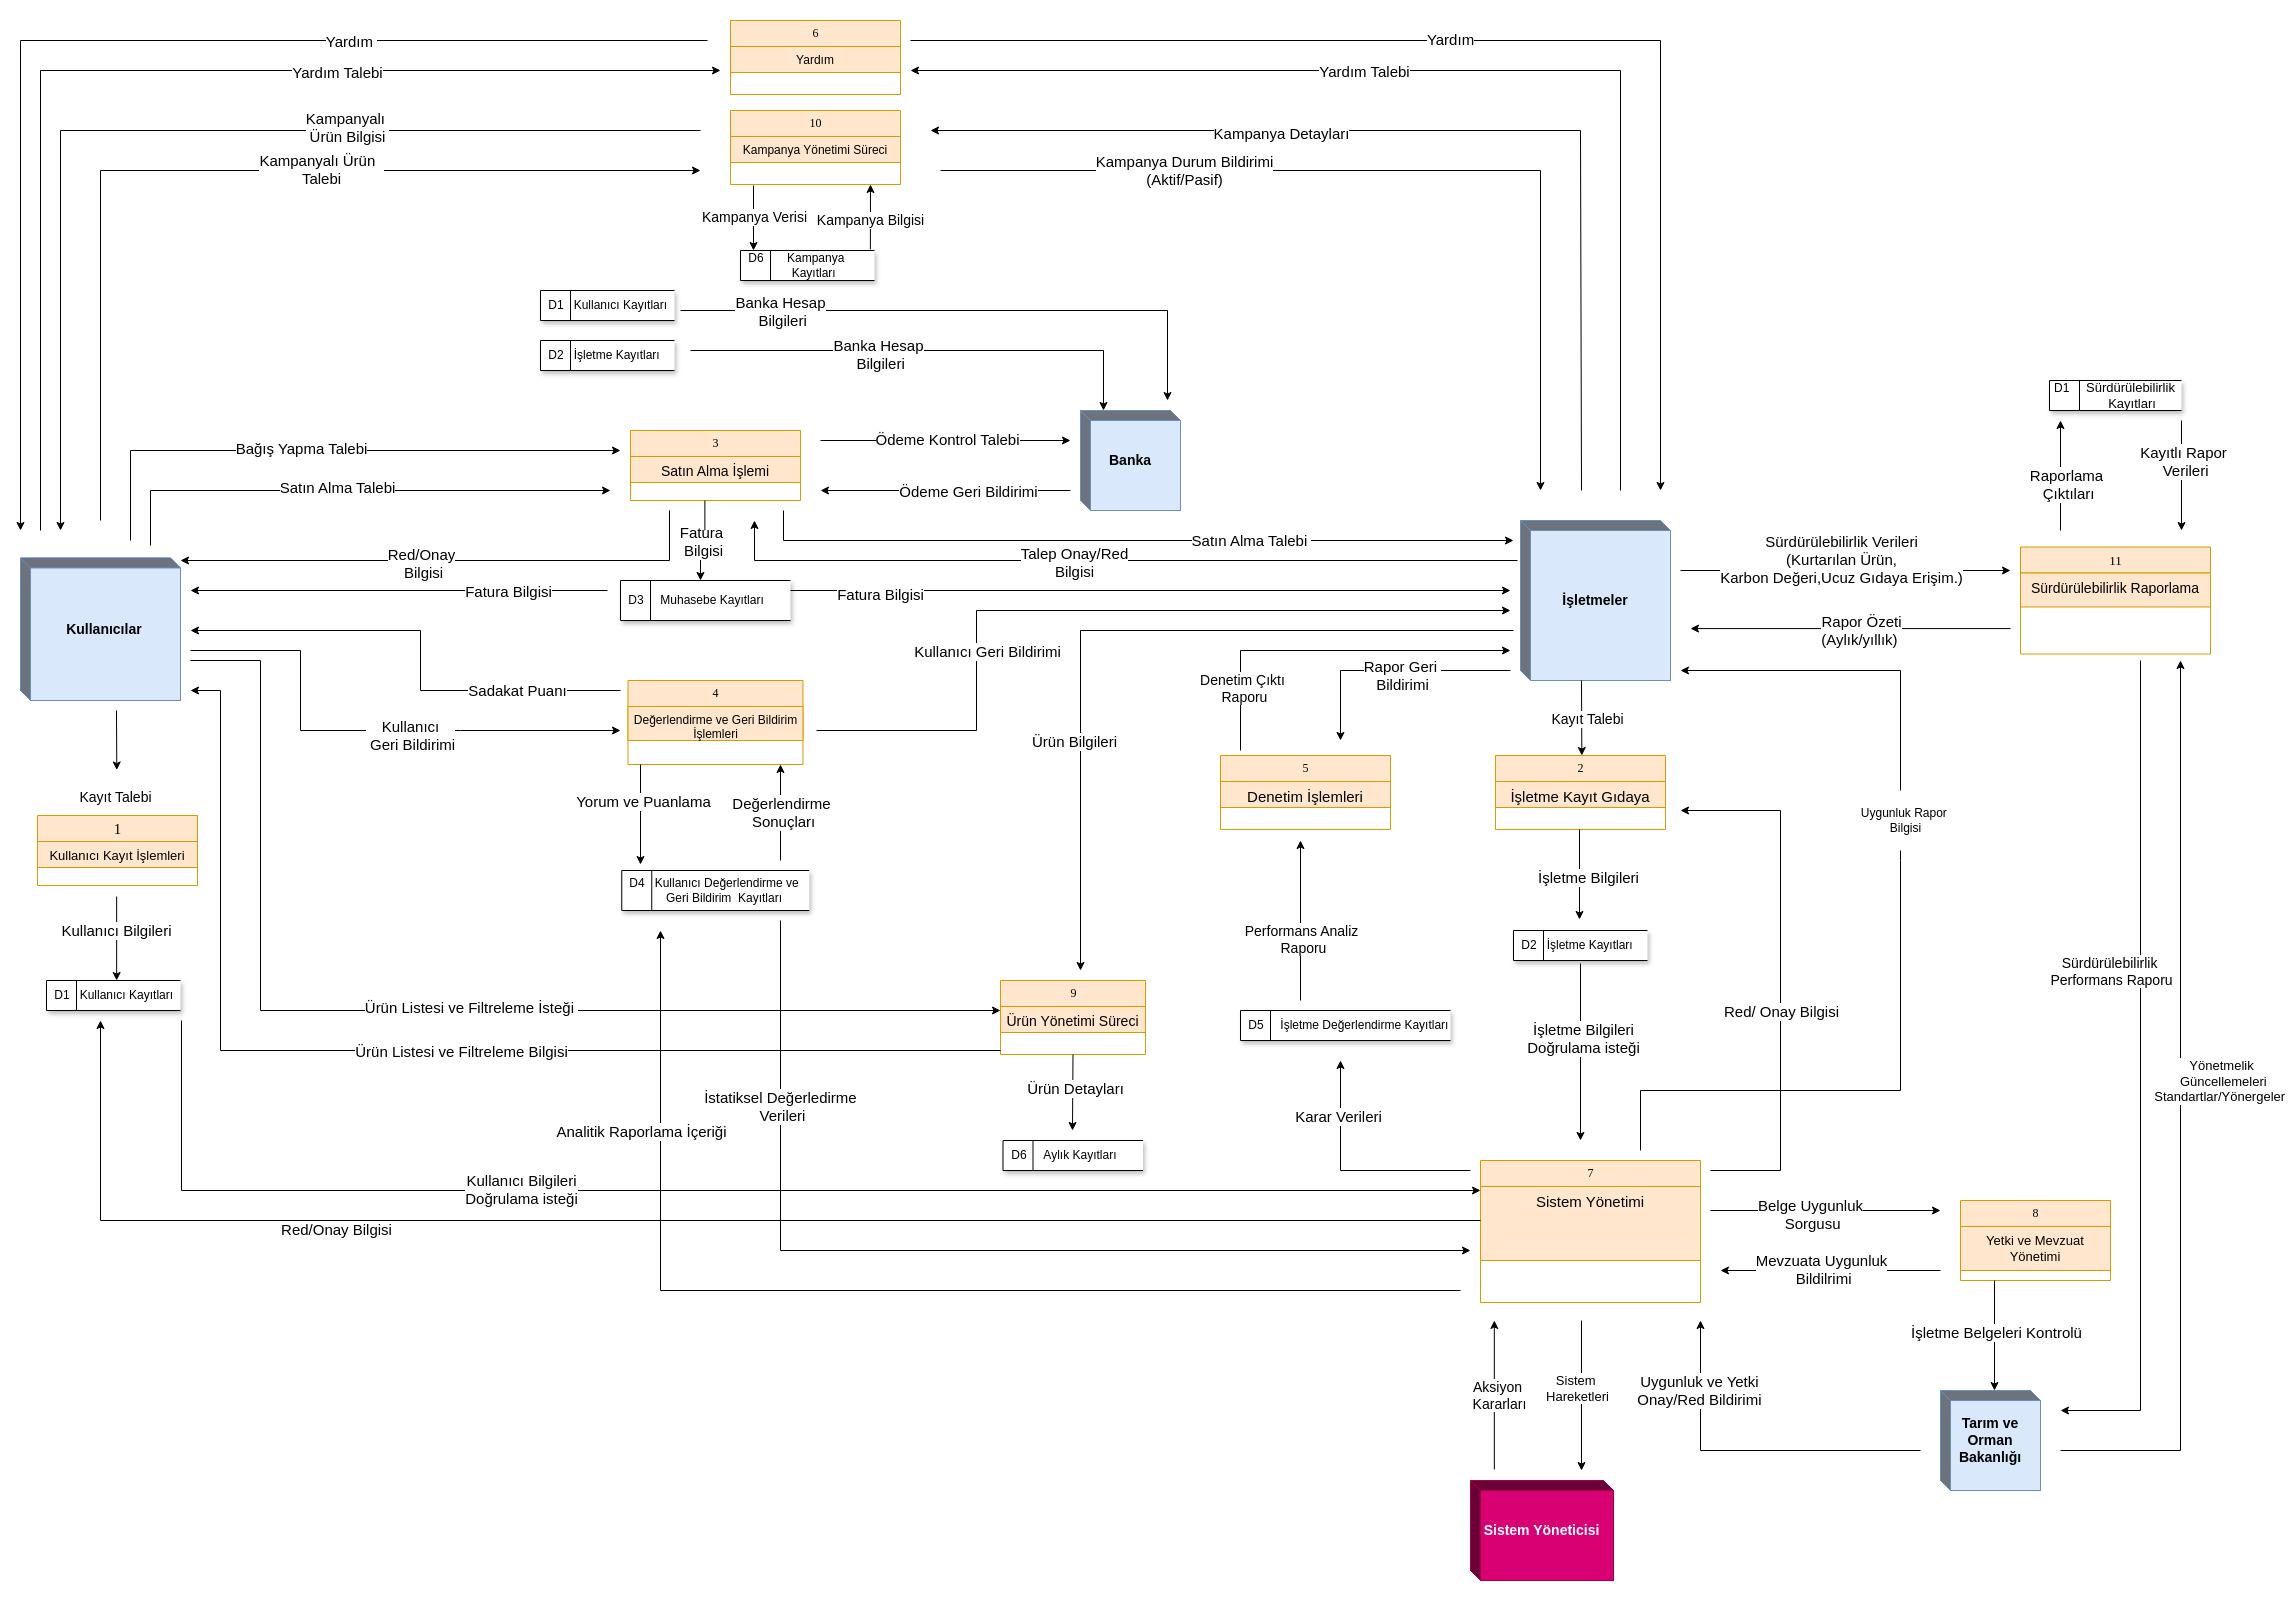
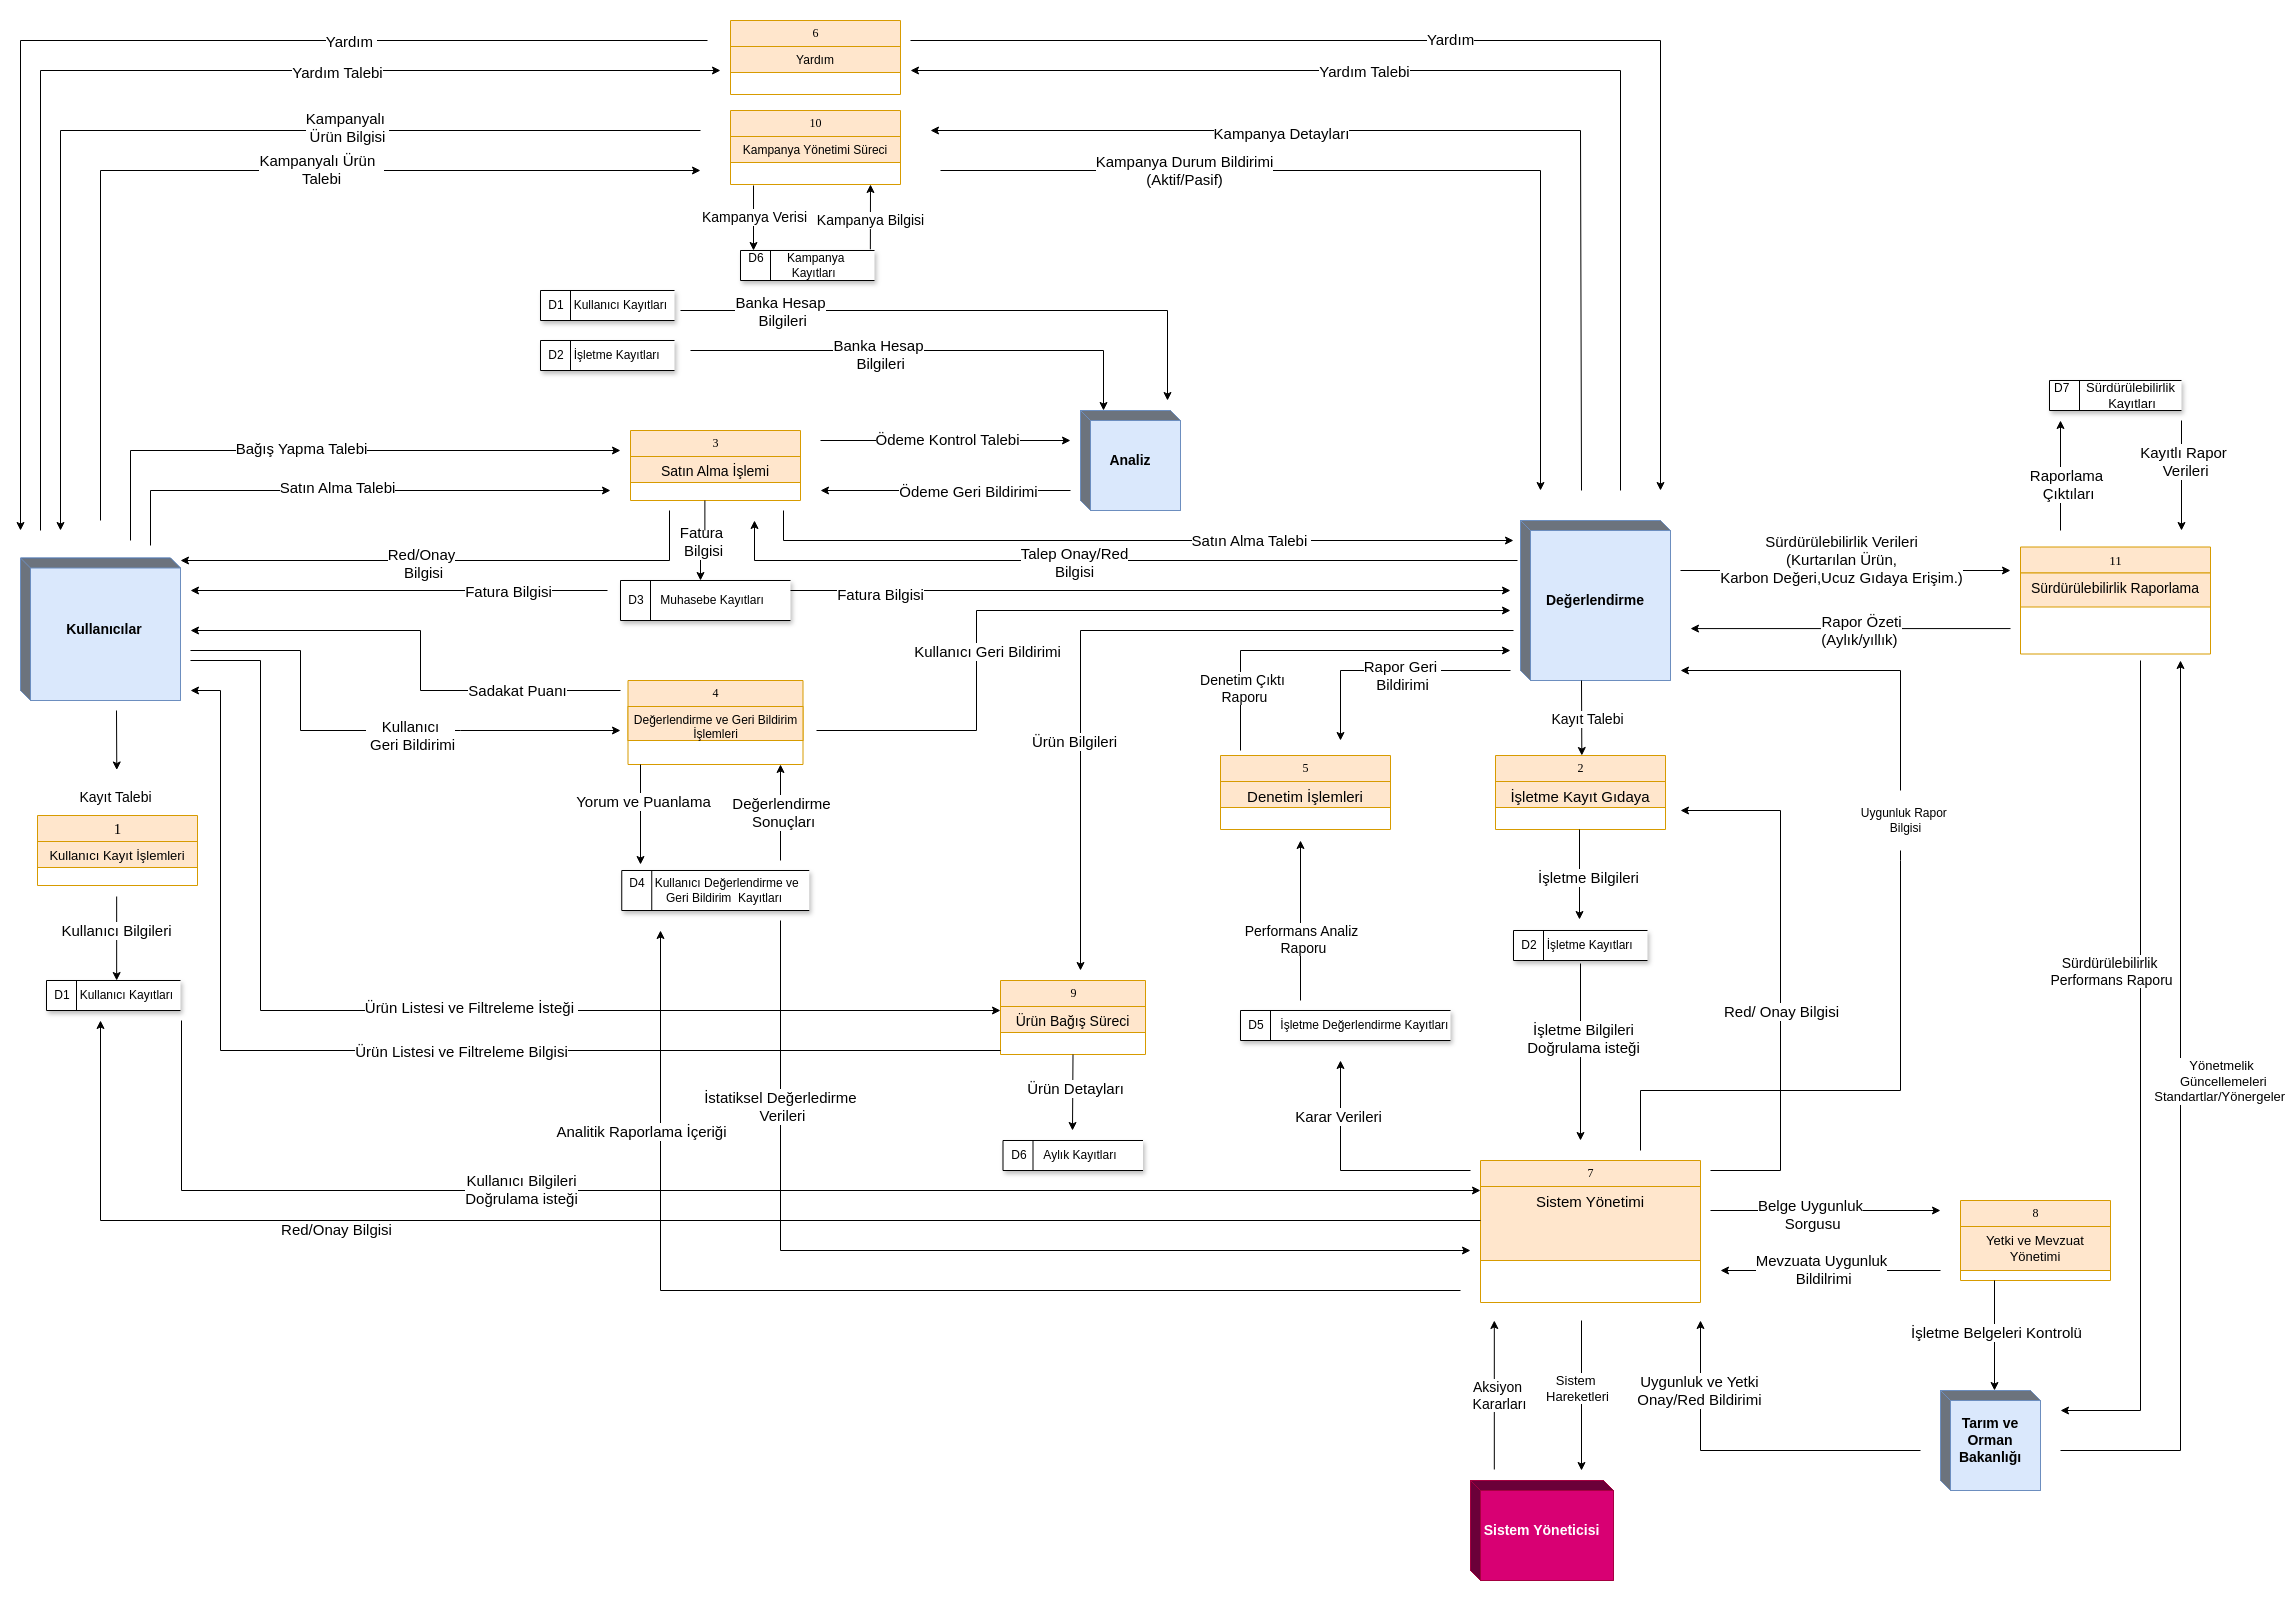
node "D1 Sürdürülebilirlik Kayıtları": label "D1 Sürdürülebilirlik Kayıtları" -> "D7 Sürdürülebilirlik Kayıtları"
node "Banka": label "Banka" -> "Analiz"
node "İşletmeler": label "İşletmeler" -> "Değerlendirme"
node "Ürün Yönetimi Süreci": label "Ürün Yönetimi Süreci" -> "Ürün Bağış Süreci"
